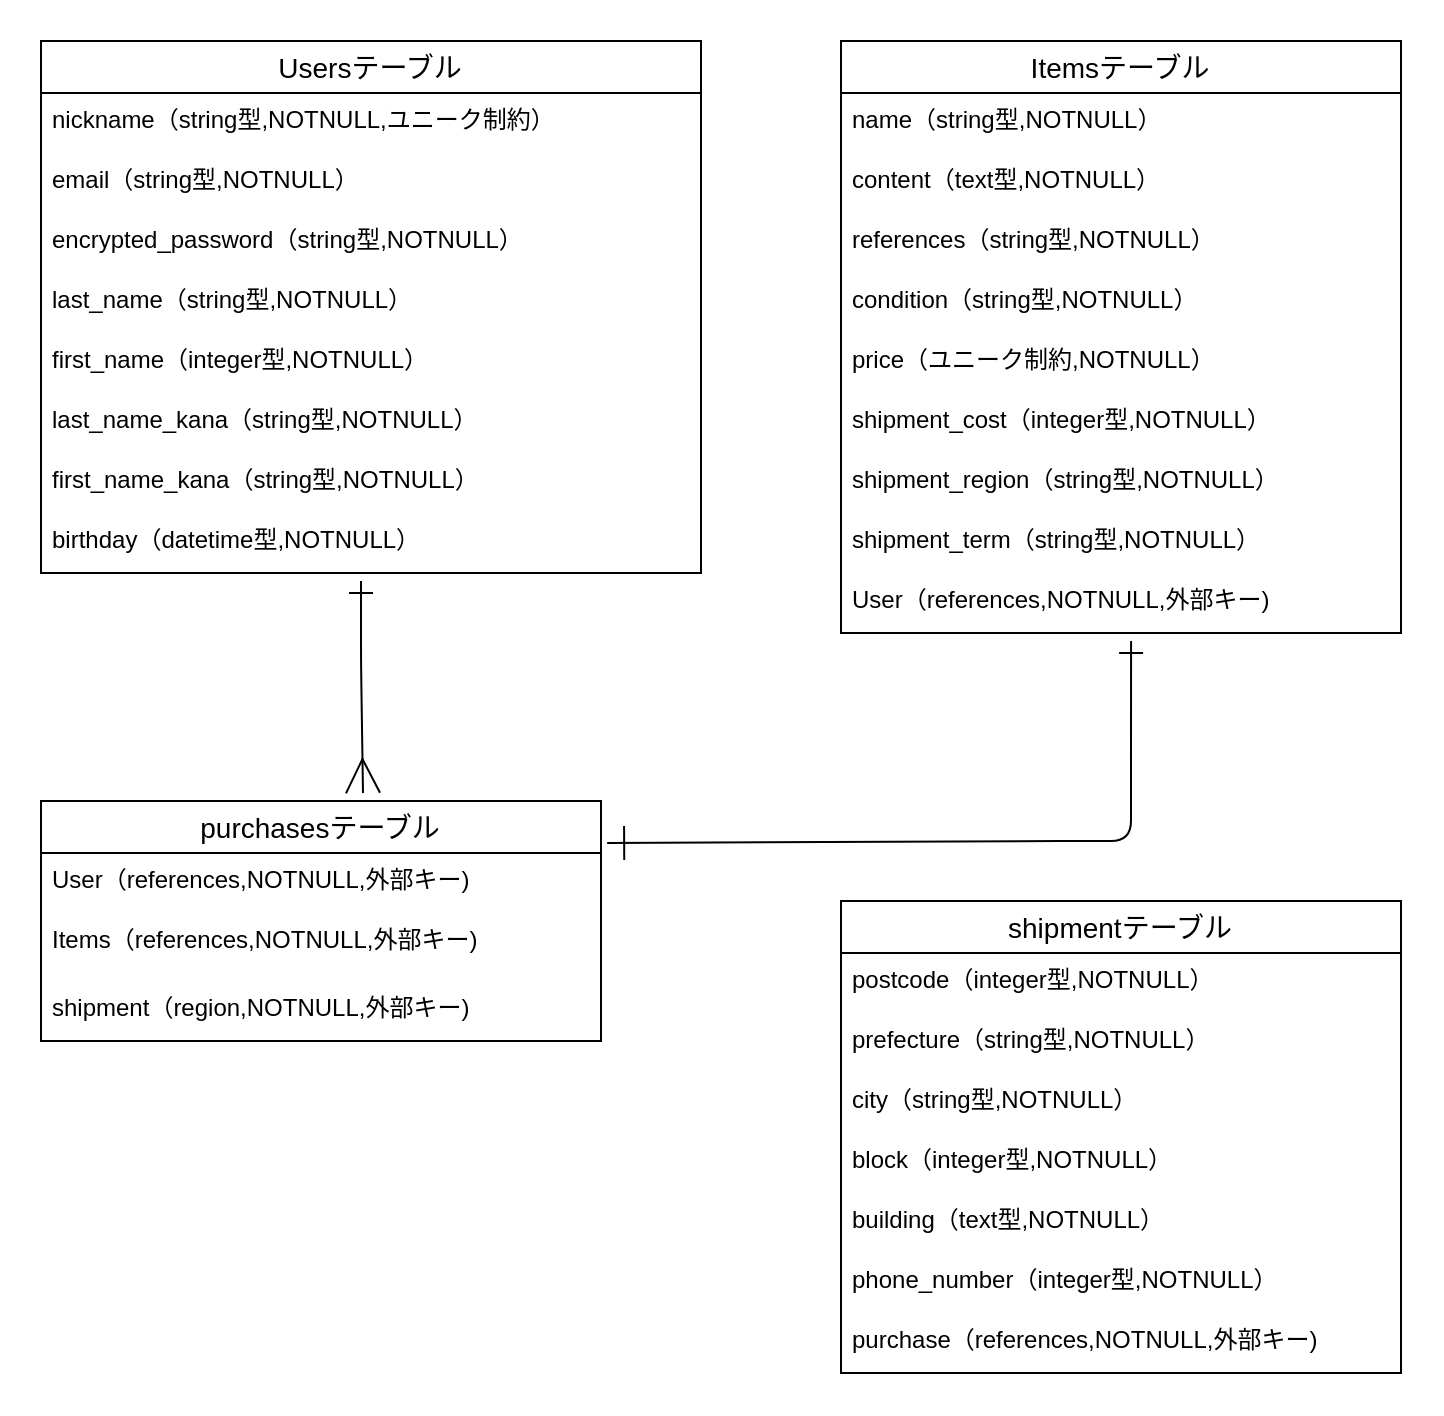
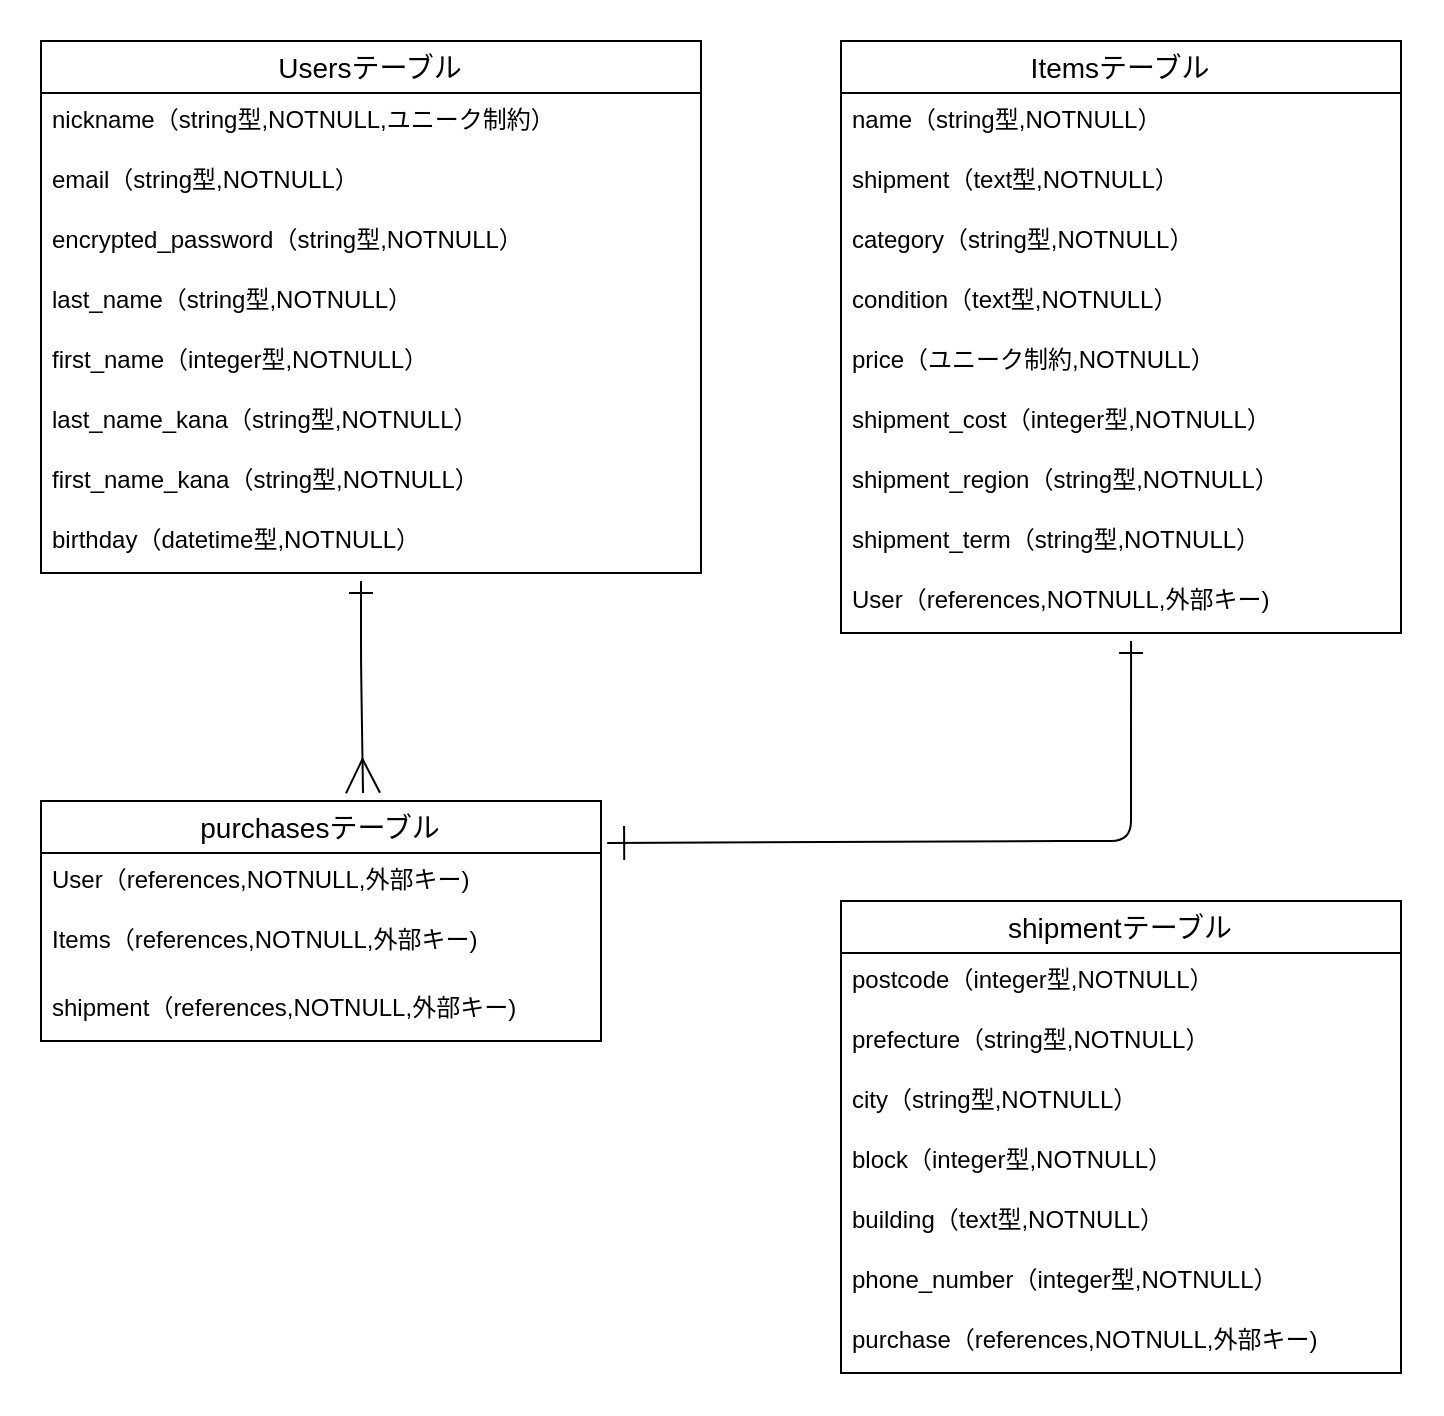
node "content（text型,NOTNULL）": label "content（text型,NOTNULL）" -> "shipment（text型,NOTNULL）"
node "references（string型,NOTNULL）": label "references（string型,NOTNULL）" -> "category（string型,NOTNULL）"
node "condition（string型,NOTNULL）": label "condition（string型,NOTNULL）" -> "condition（text型,NOTNULL）"
node "shipment（region,NOTNULL,外部キー)": label "shipment（region,NOTNULL,外部キー)" -> "shipment（references,NOTNULL,外部キー)"
